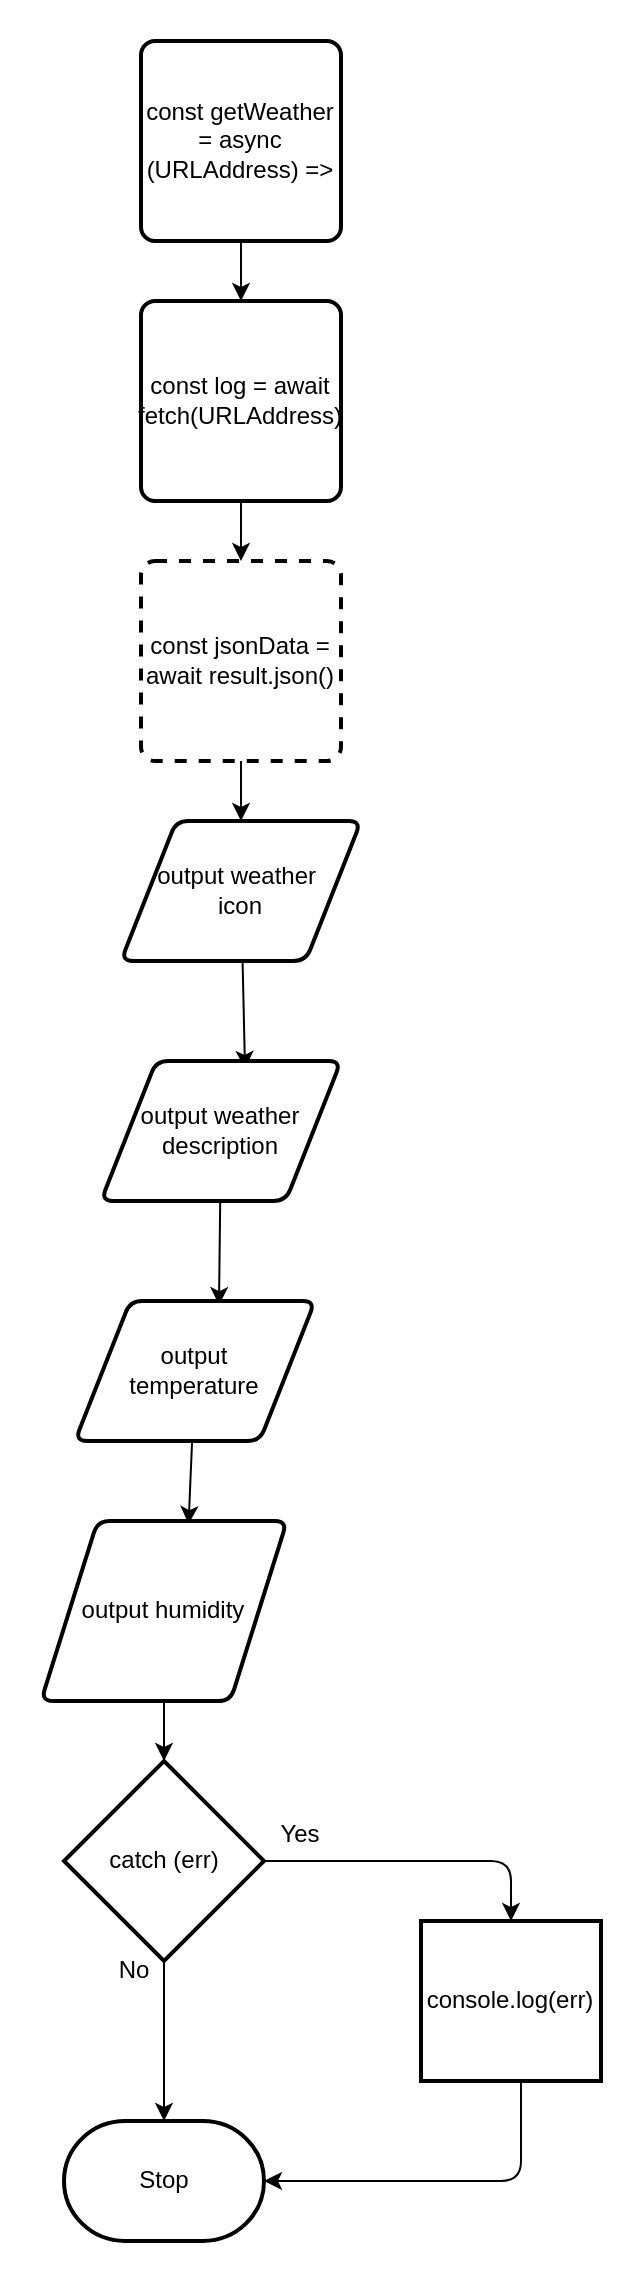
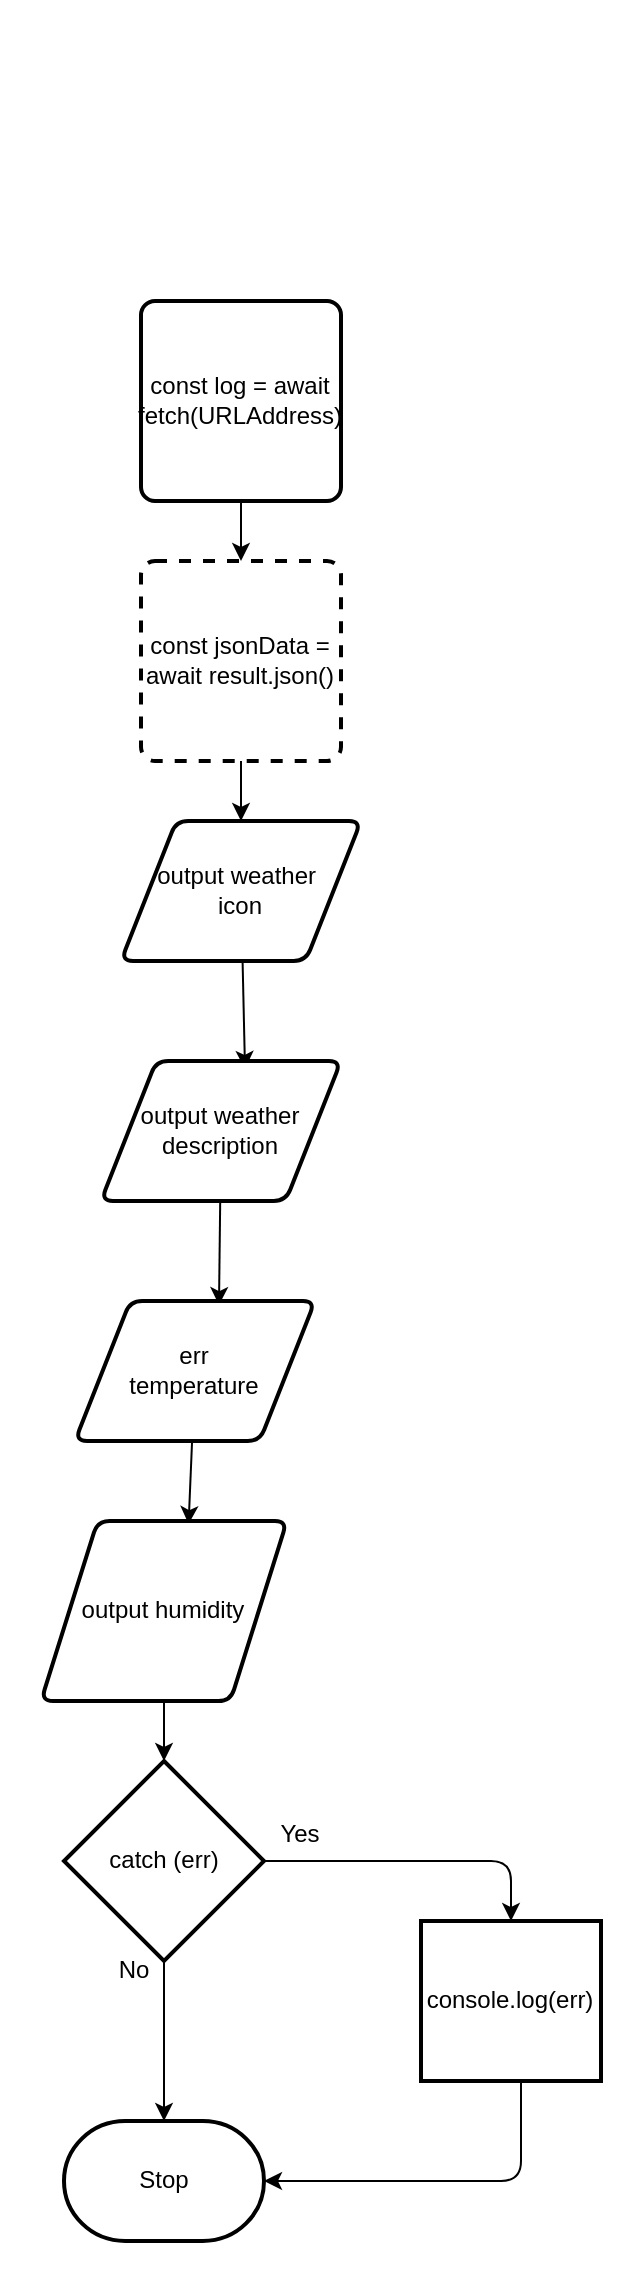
node "const getWeather = async (URLAddress) =>": removed
edge "const getWeather = async (URLAddress) =>" -> "const log = await fetch(URLAddress)": removed
node "output temperature": label "output temperature" -> "err temperature"
